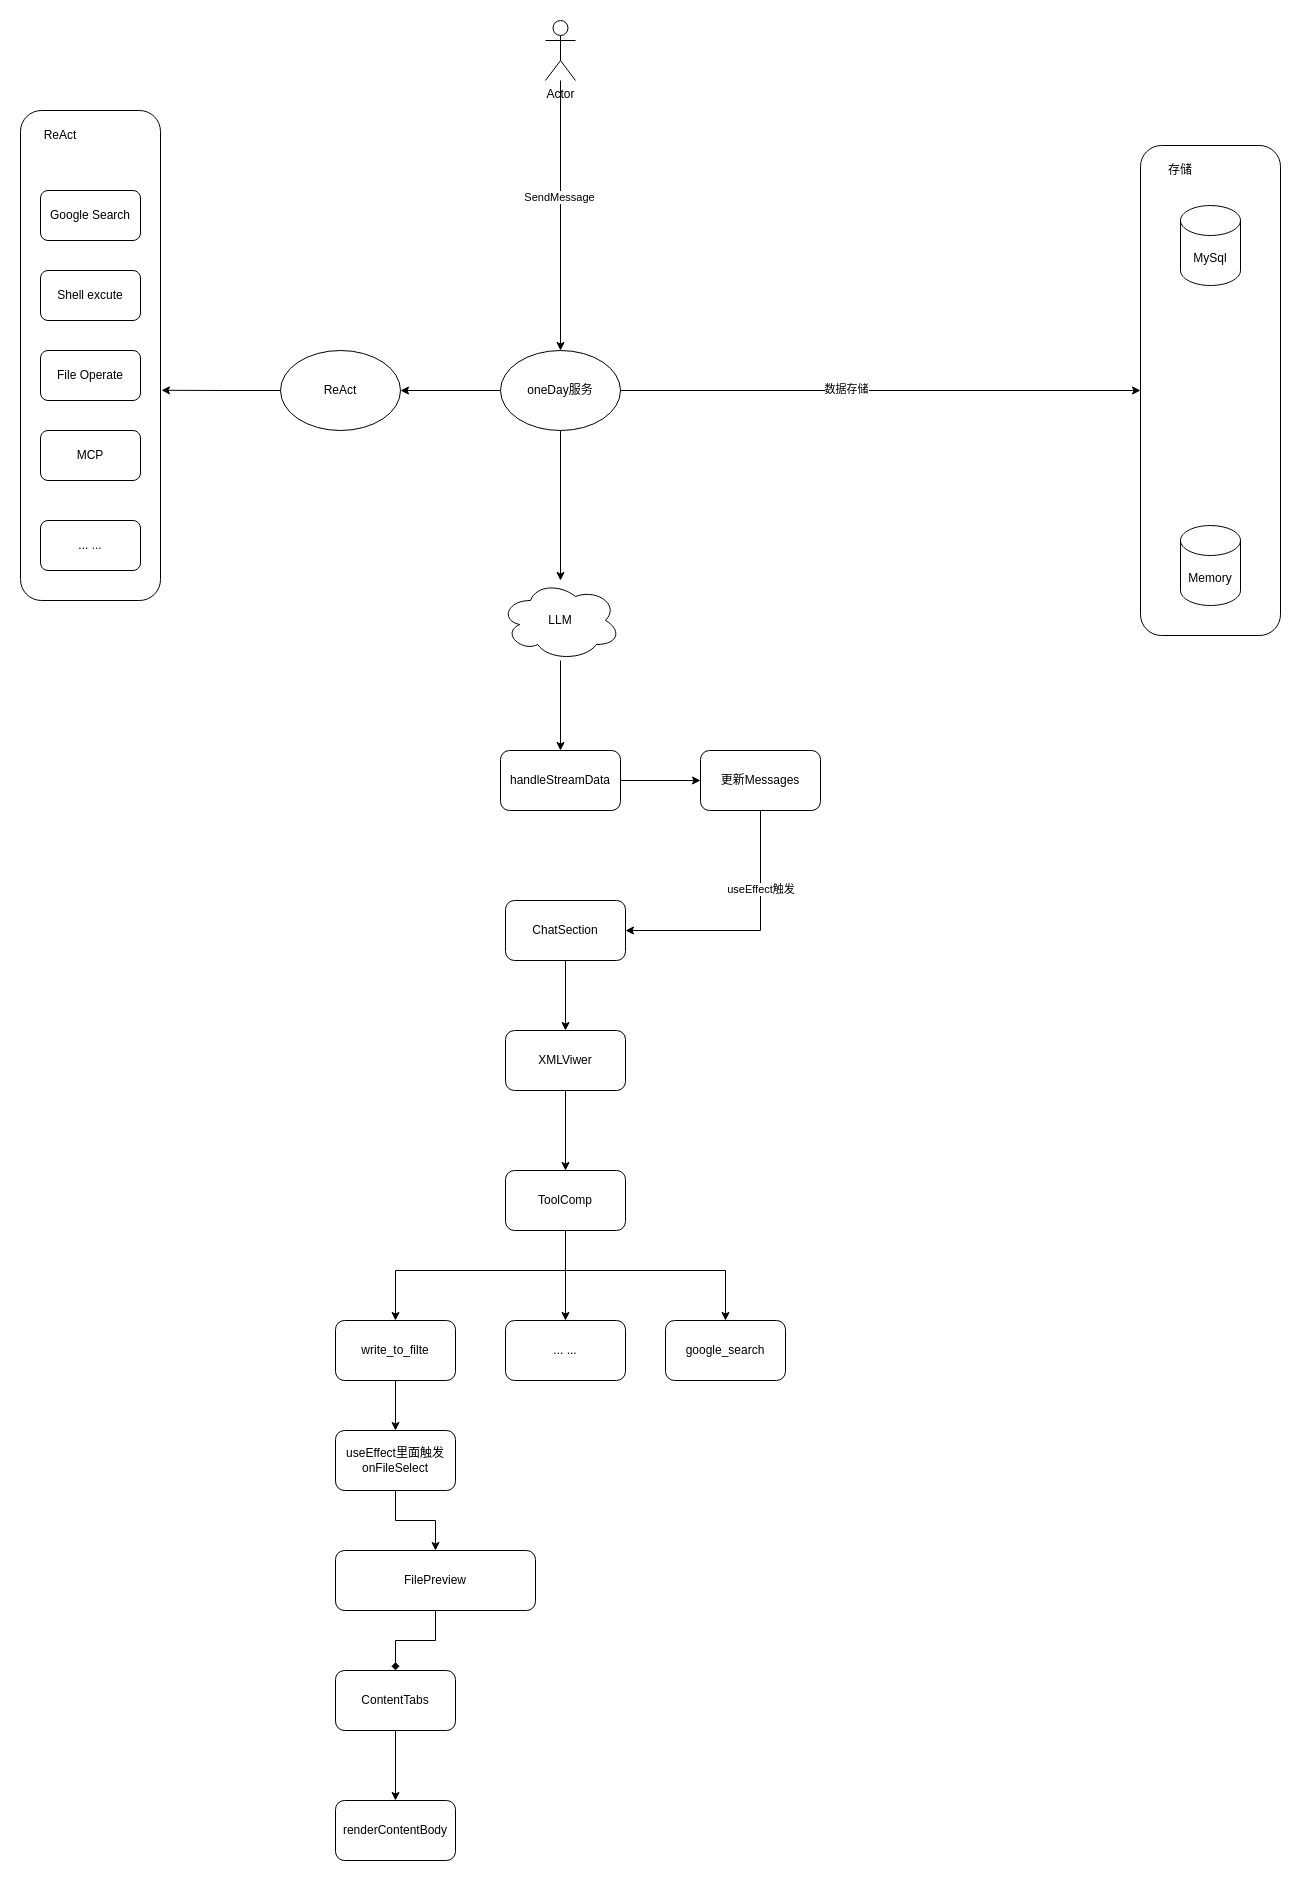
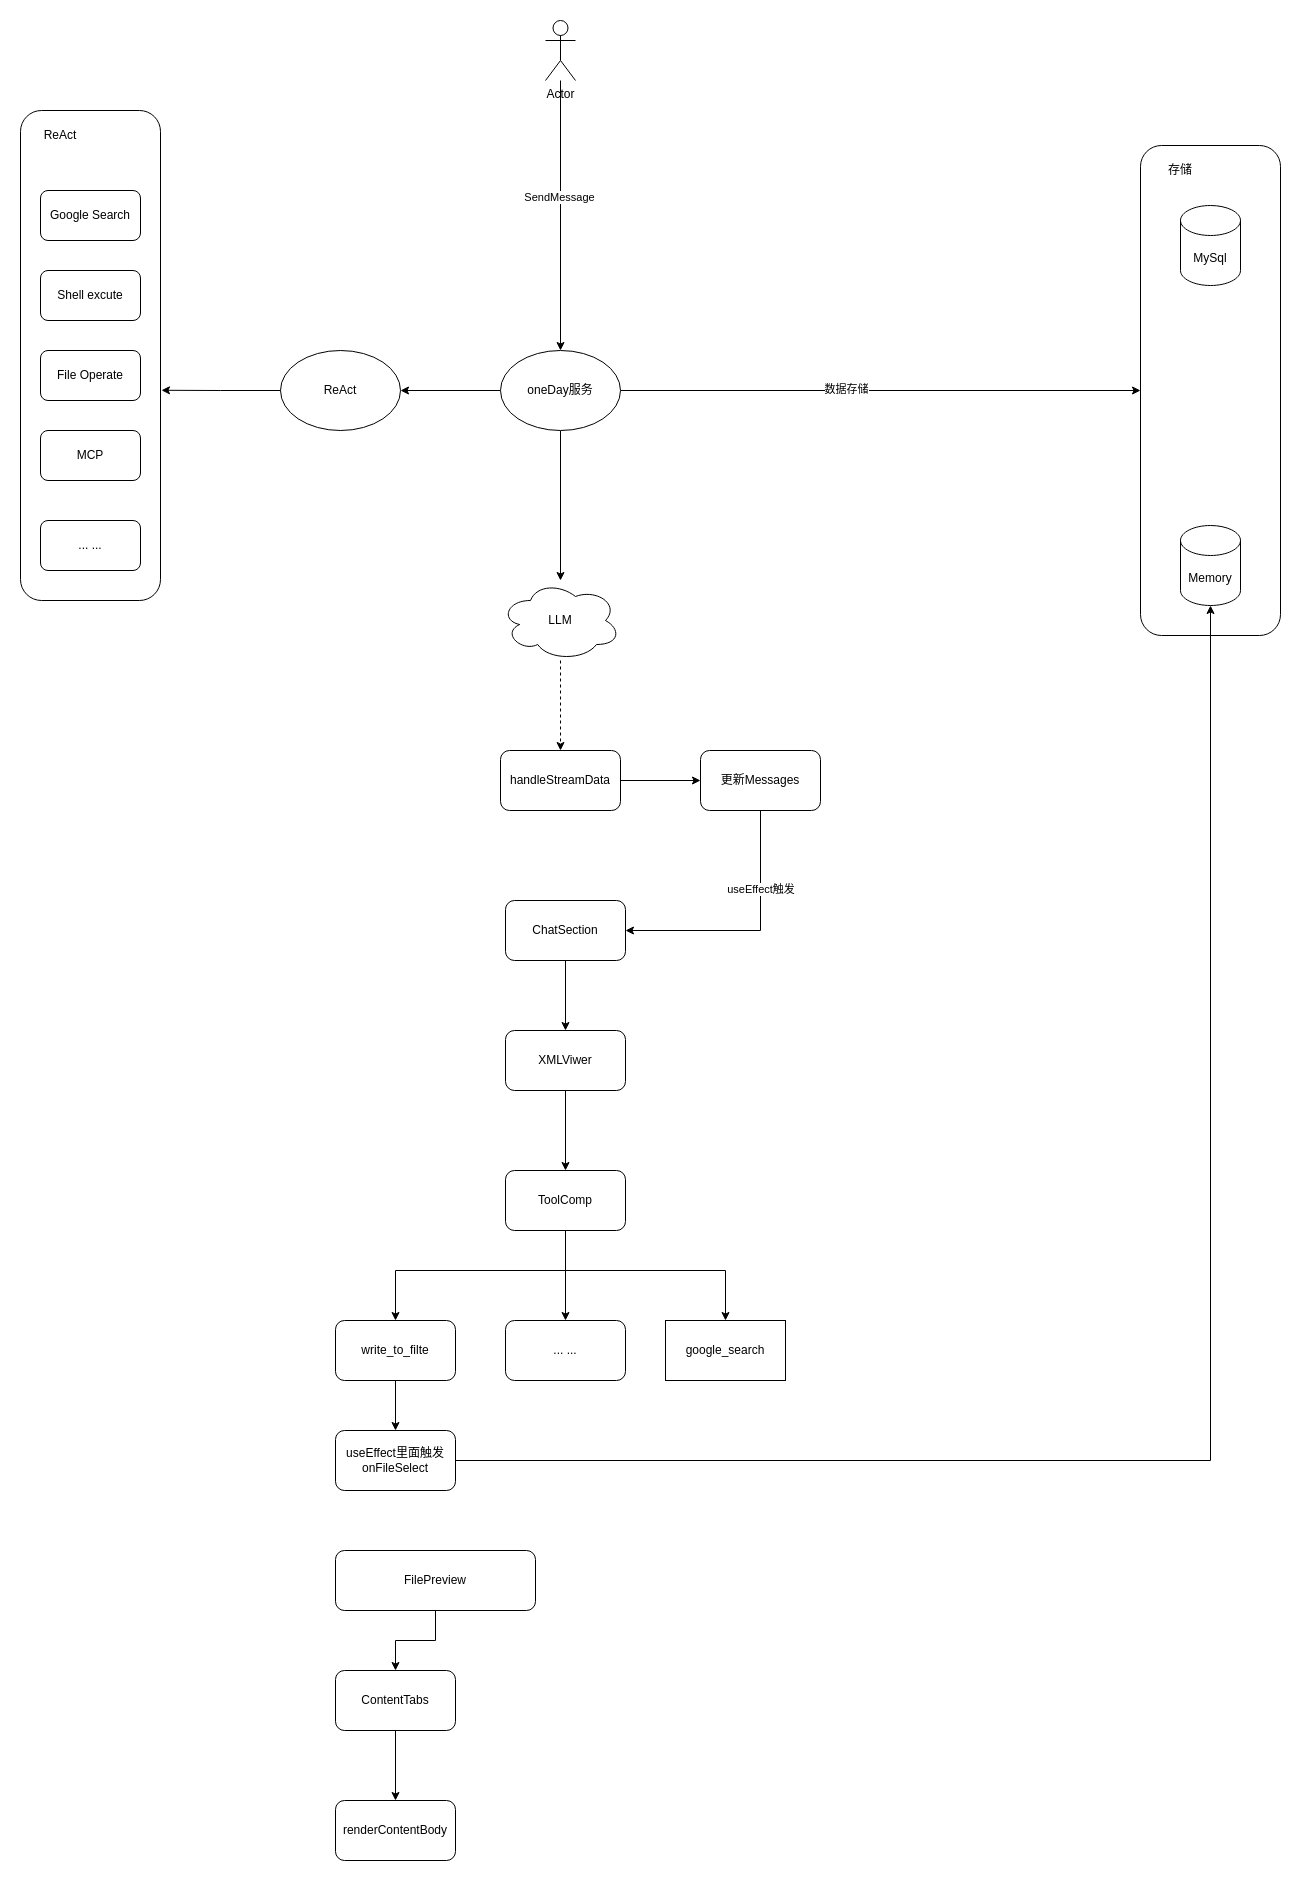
edge "LLM" -> "handleStreamData": style solid -> dashed
node "google_search": shape rounded rectangle -> rectangle
edge "useEffect里面触发onFileSelect" -> "FilePreview": now "useEffect里面触发onFileSelect" -> "Memory"
edge "FilePreview" -> "ContentTabs": arrowhead diamond -> classic
